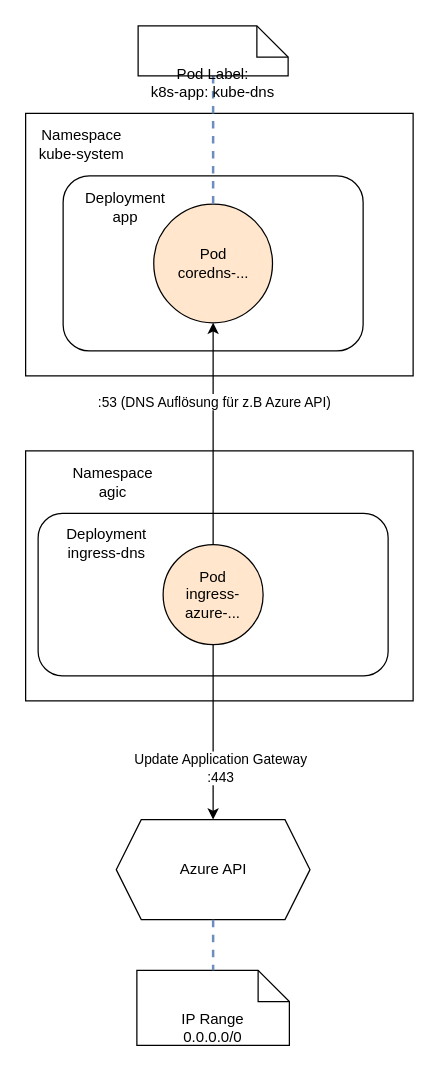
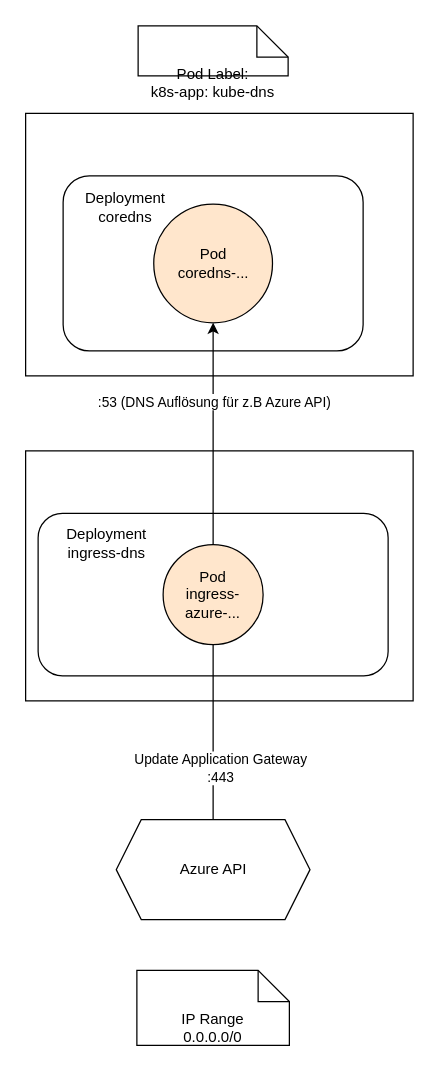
edge "Pod Label:k8s-app: kube-dns" -- "Pod coredns-...": removed
node "Namespace kube-system": removed
node "Deployment app": label "Deployment app" -> "Deployment coredns"
node "Namespace agic": removed
edge "Pod ingress-azure-..." -> "Azure API": arrowhead classic -> none
edge "Azure API" -- "IP Range 0.0.0.0/0": removed
